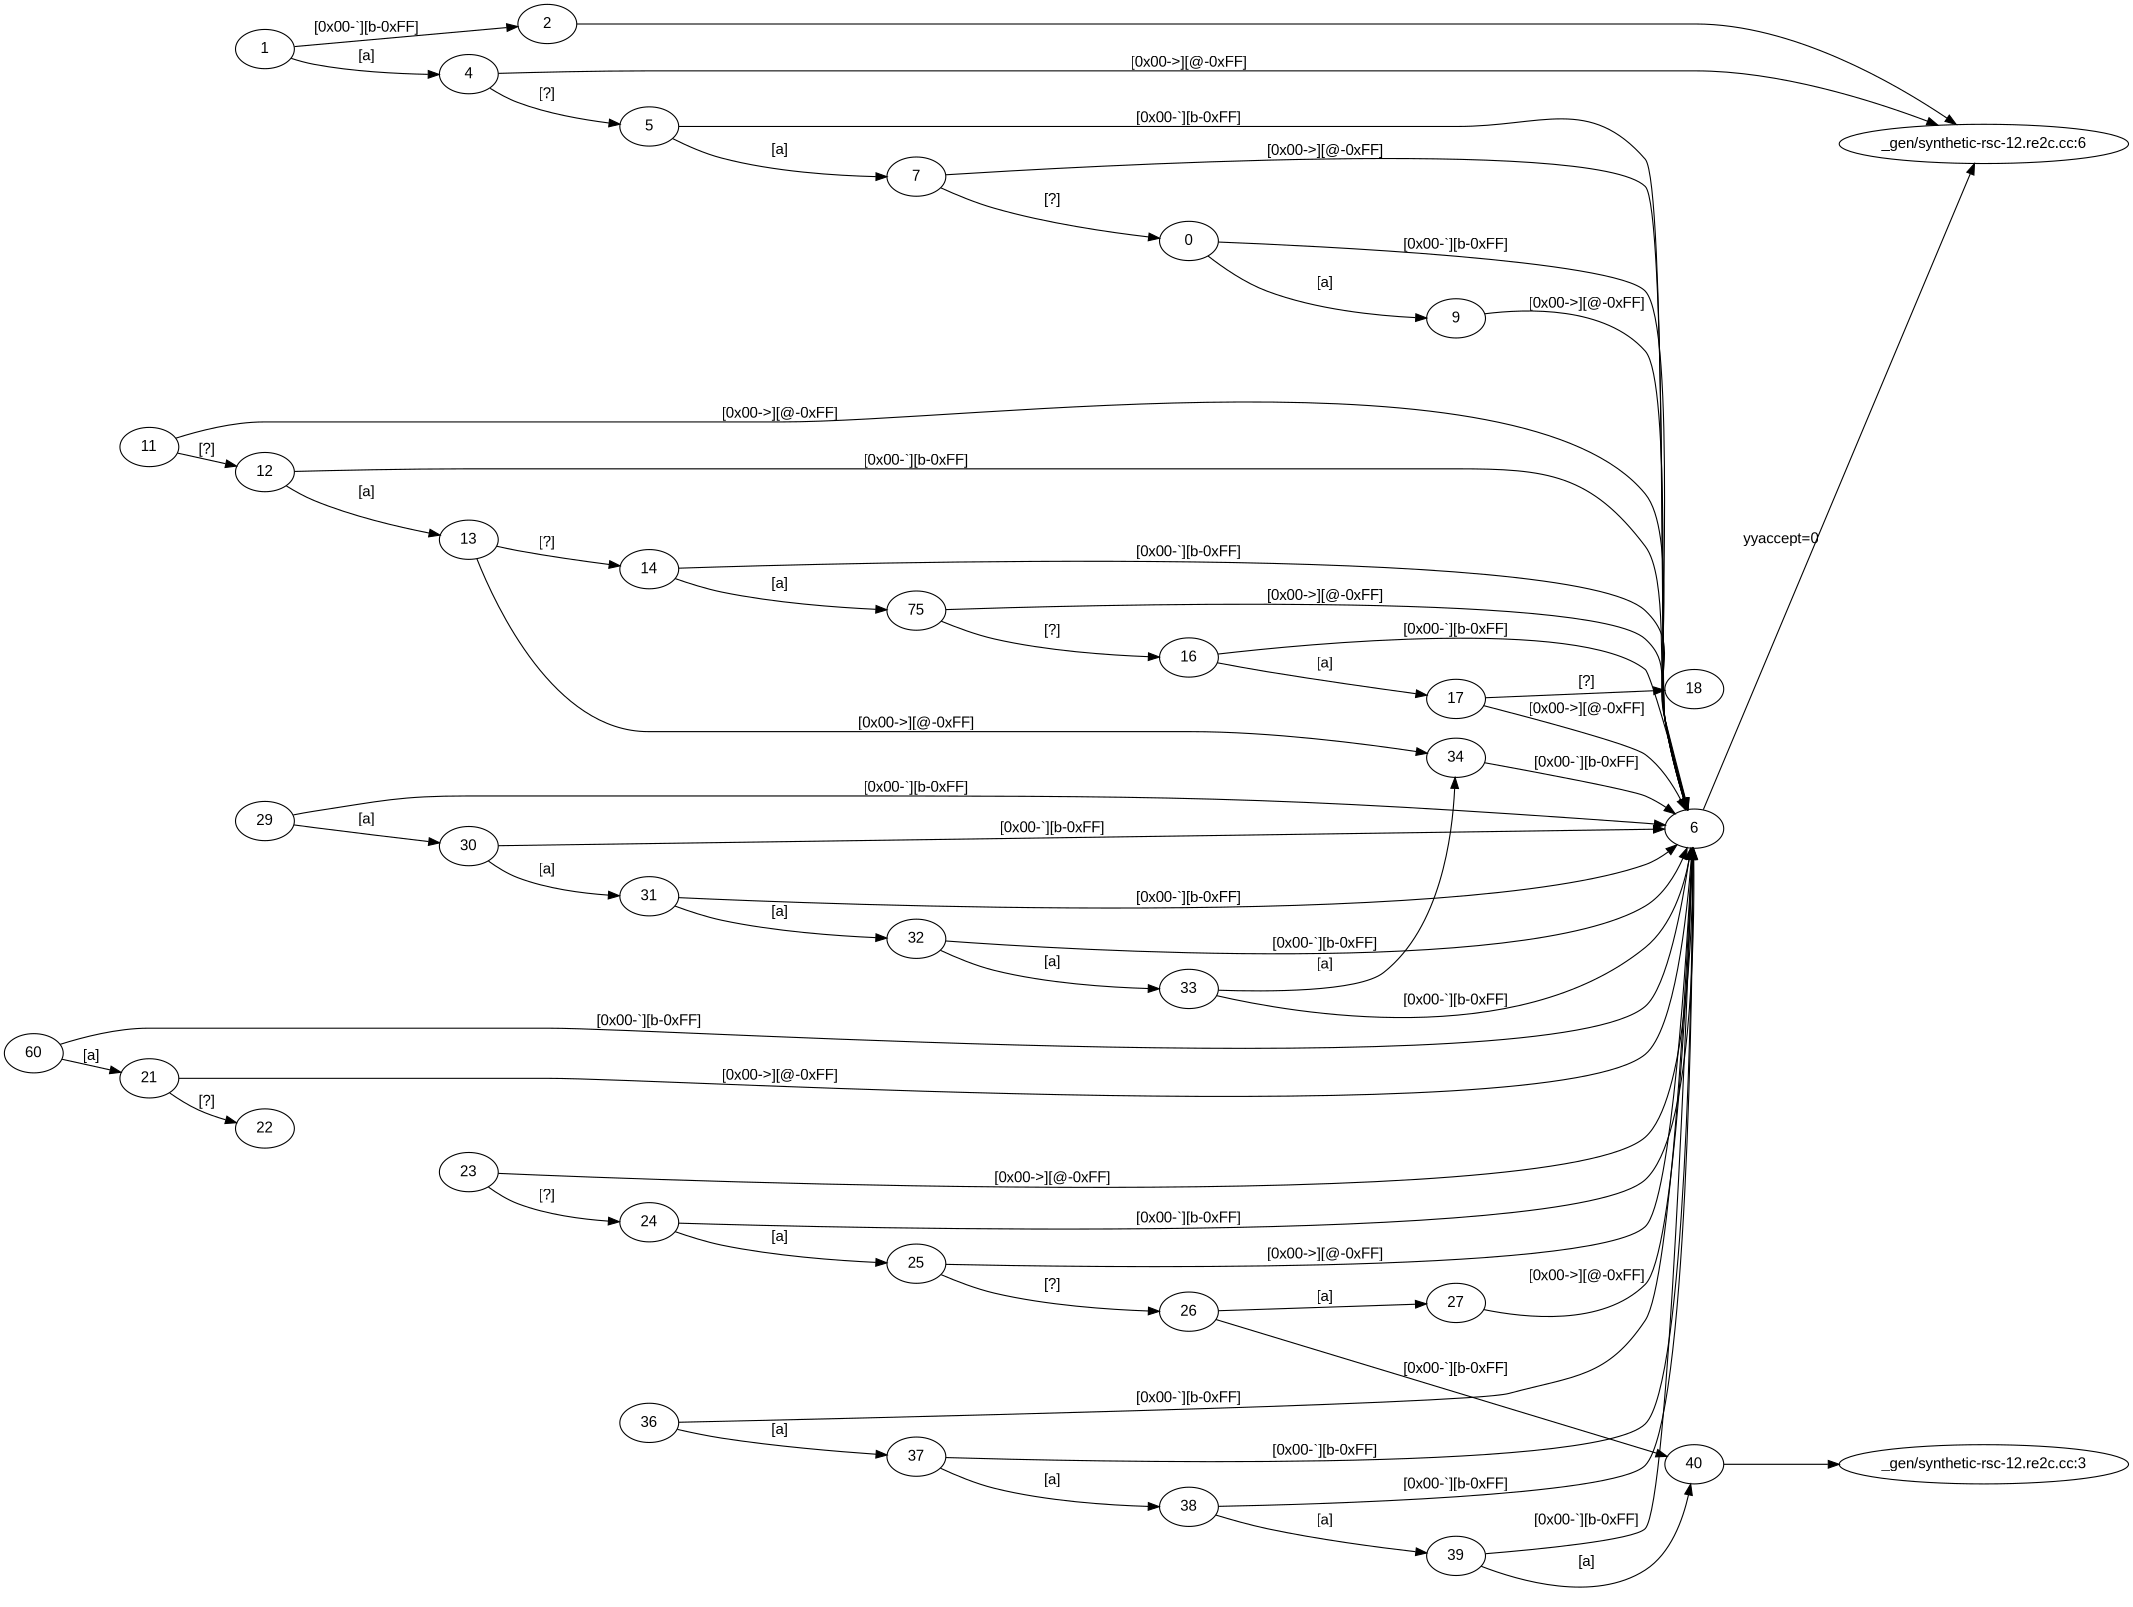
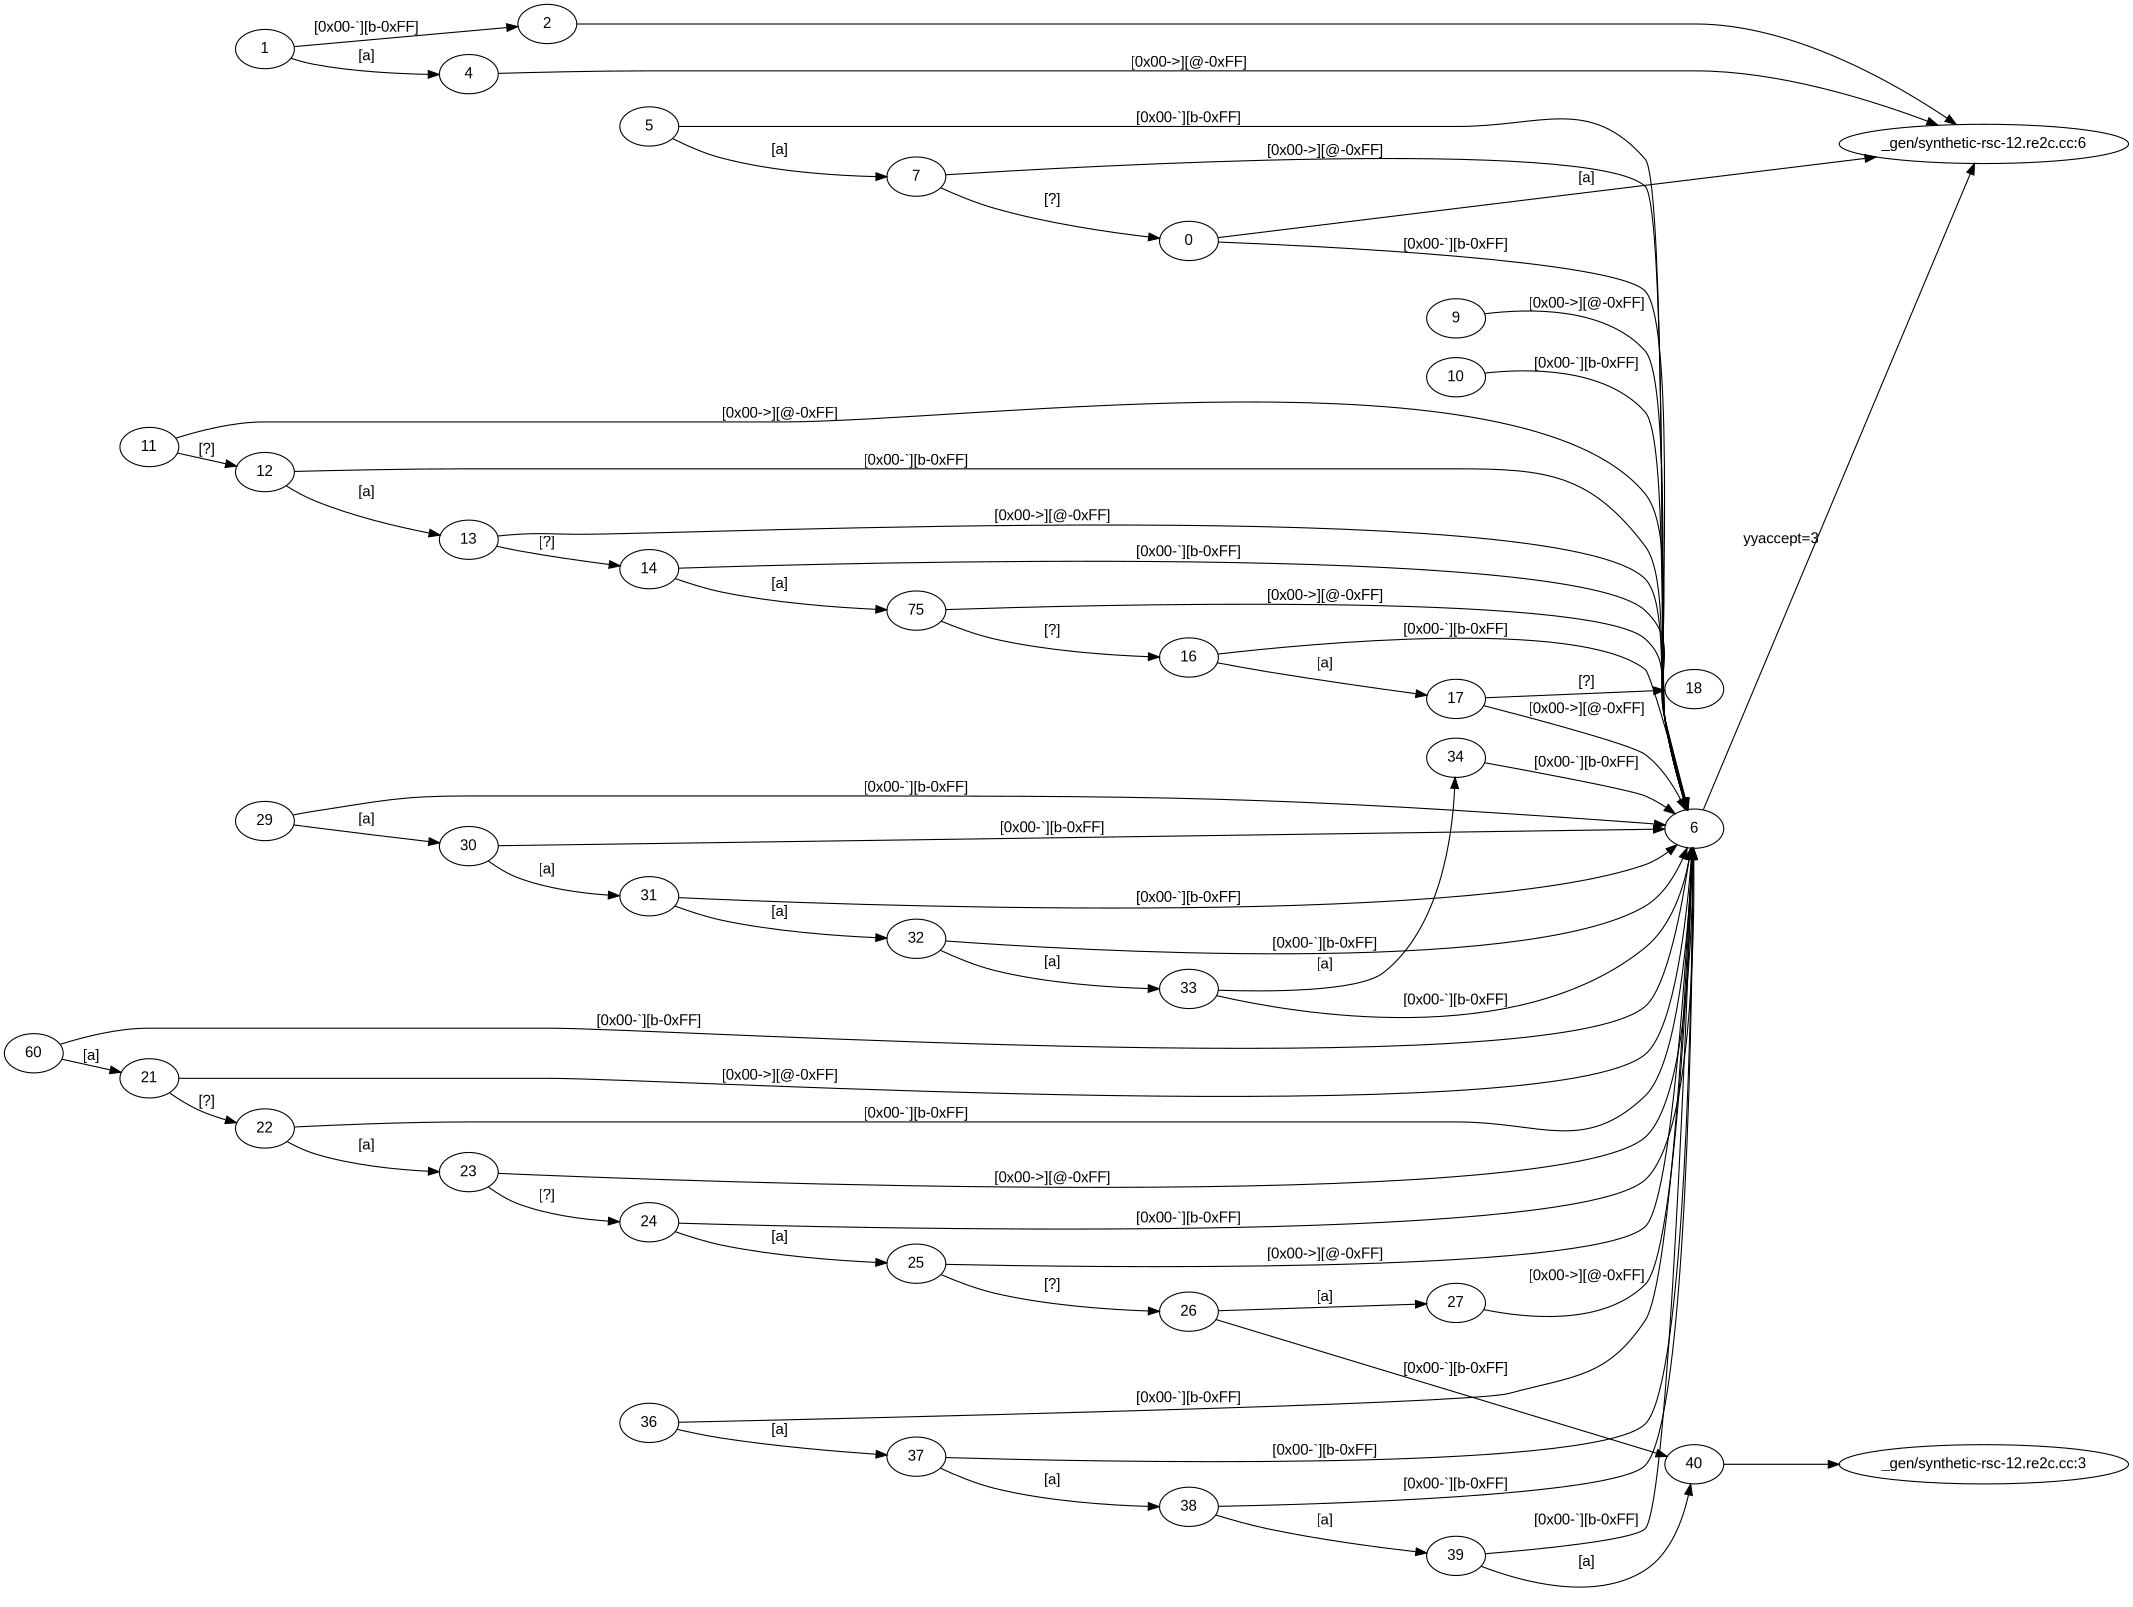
edge "4" -> "5": removed, label "[?]"
edge "0" -> "9": now "0" -> "_gen/synthetic-rsc-12.re2c.cc:6"
node "10": added
edge "6" -> "_gen/synthetic-rsc-12.re2c.cc:6": label "yyaccept=0" -> "yyaccept=3"
edge "13" -> "34": now "13" -> "6"
edge "22" -> "6": added, label "[0x00-`][b-0xFF]"
edge "22" -> "23": added, label "[a]"
